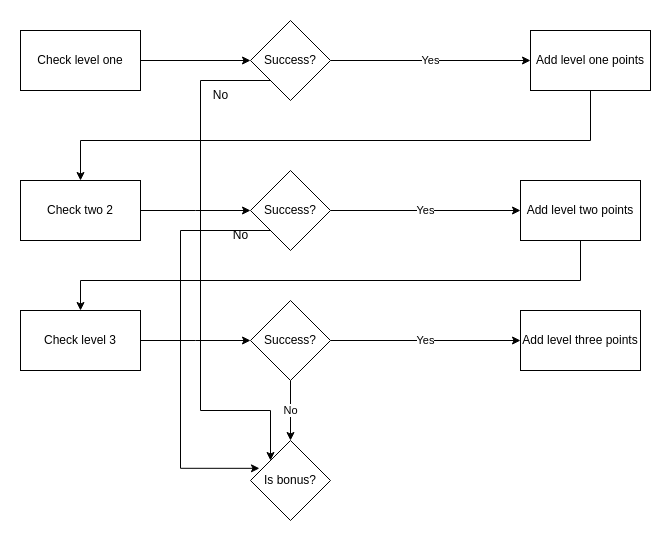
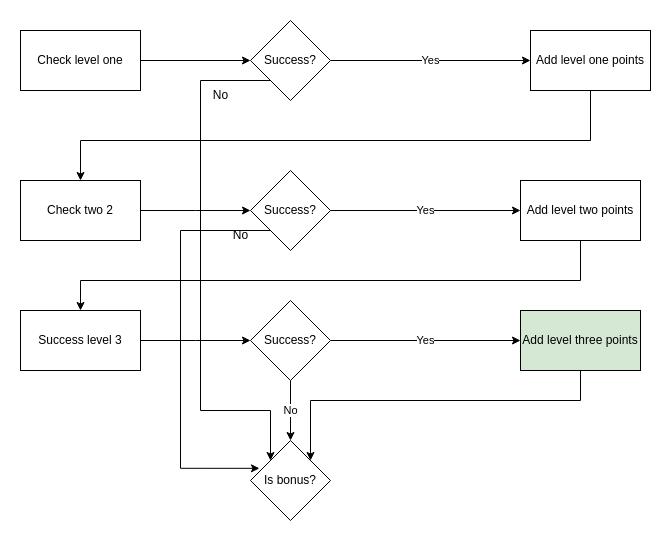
node "Check level 3": label "Check level 3" -> "Success level 3"
node "Add level three points": fillcolor #ffffff -> #d5e8d4
edge "Add level three points" -> "Is bonus?": added
